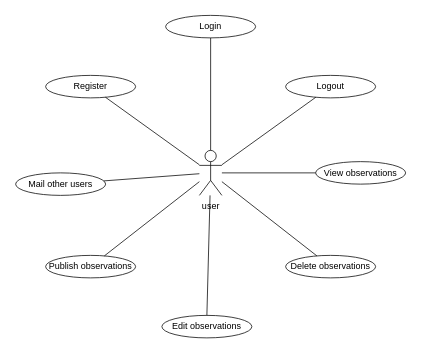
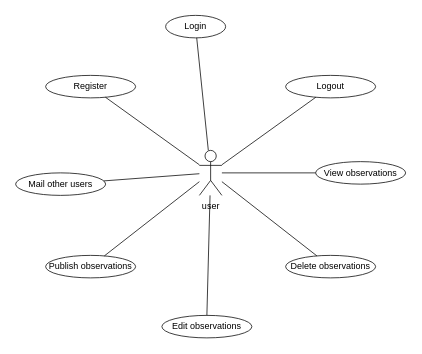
node "Login": size 90x23 -> 60x23
